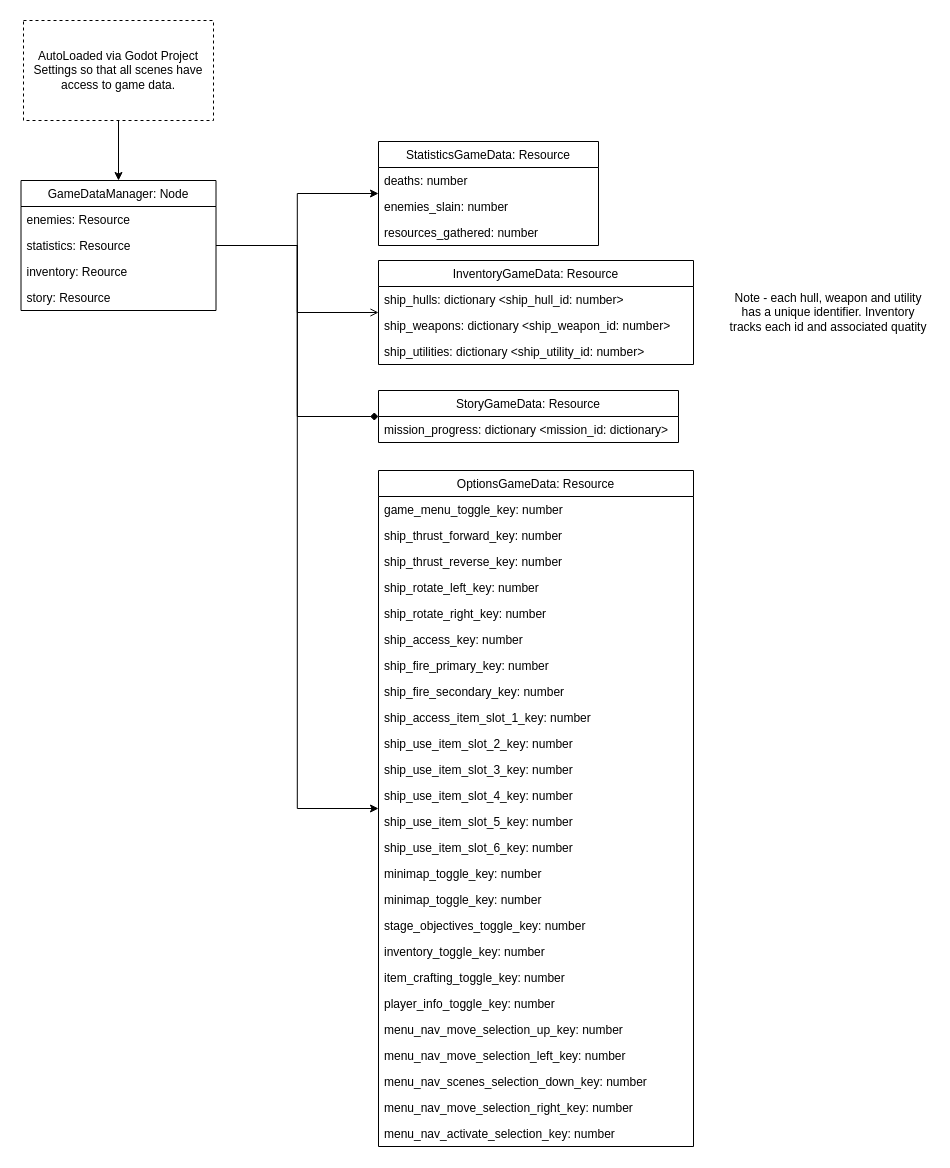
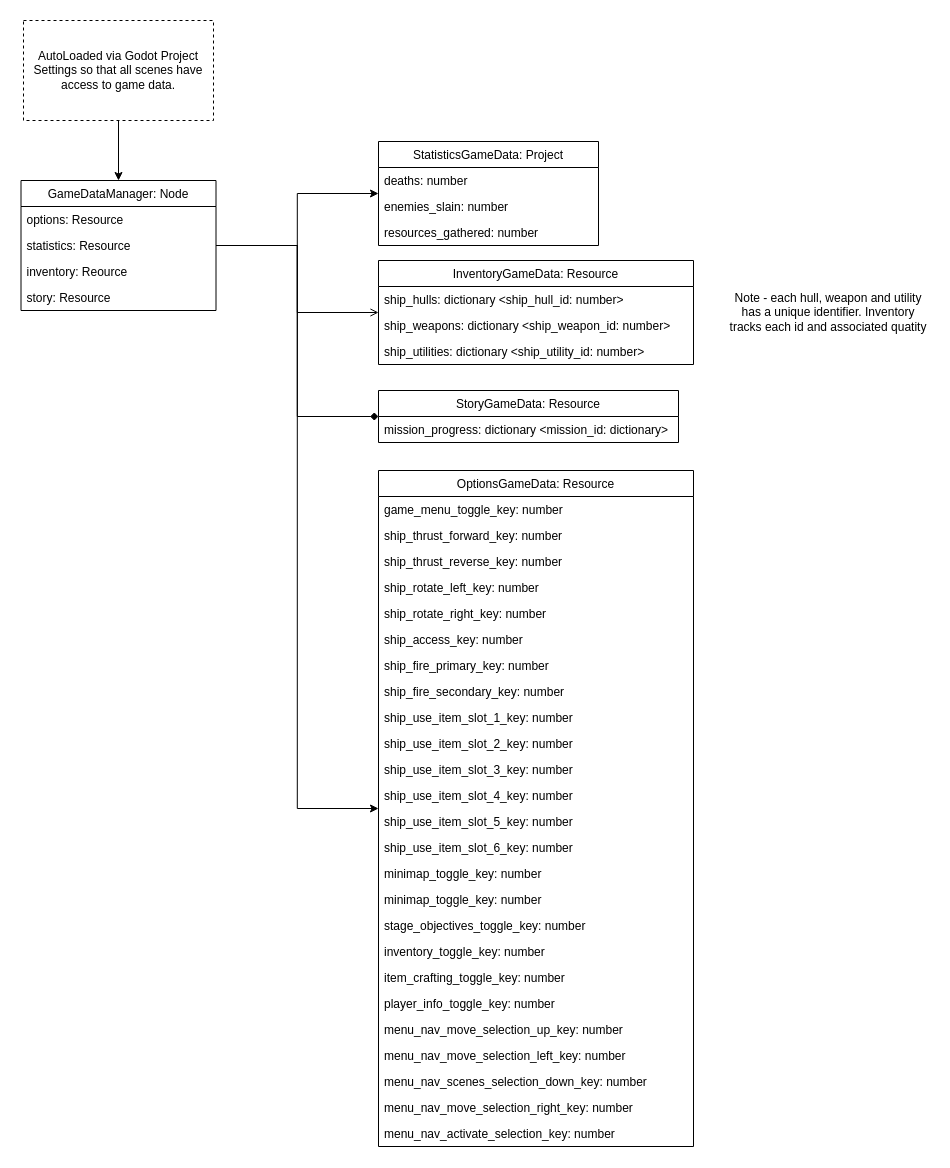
node "StatisticsGameData: Resource": label "StatisticsGameData: Resource" -> "StatisticsGameData: Project"
node "enemies: Resource": label "enemies: Resource" -> "options: Resource"
node "ship_access_item_slot_1_key: number": label "ship_access_item_slot_1_key: number" -> "ship_use_item_slot_1_key: number"
